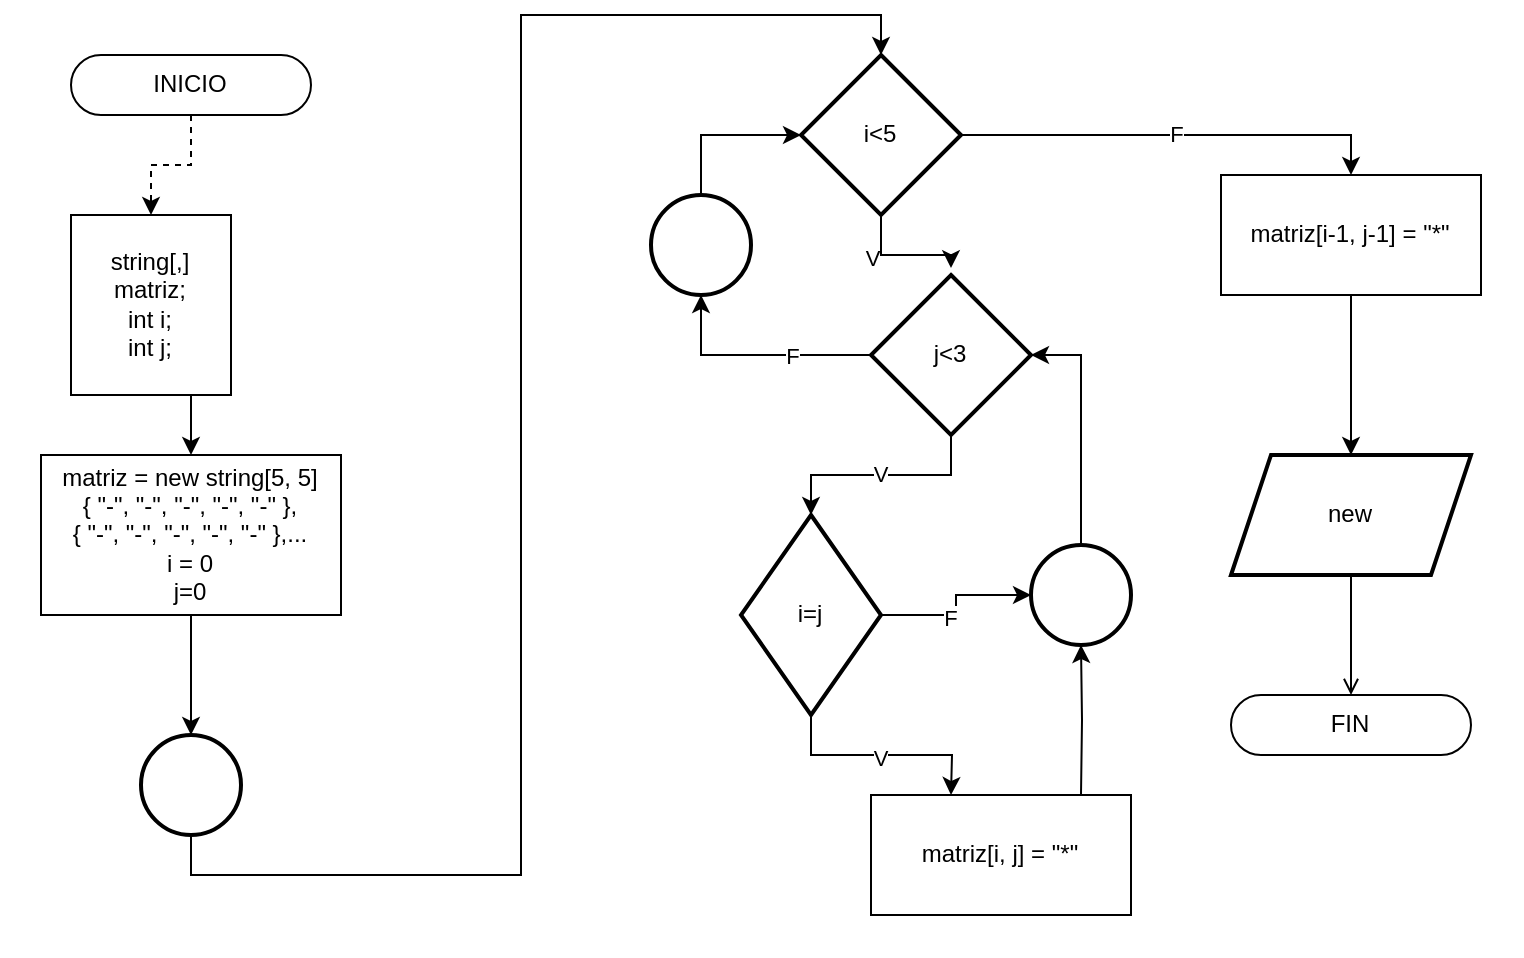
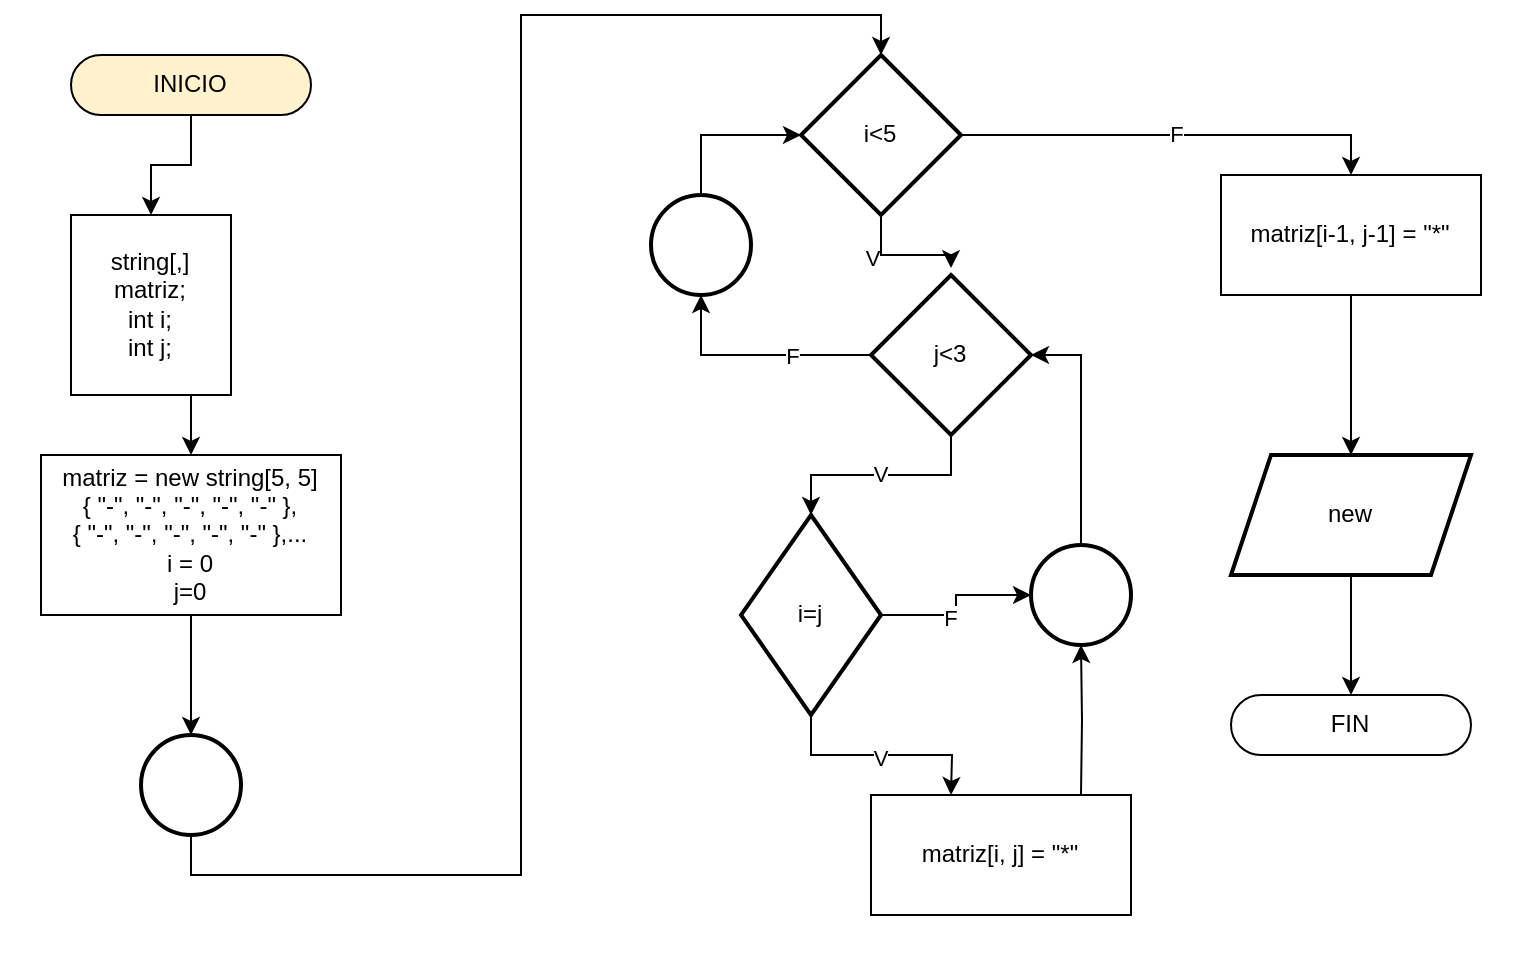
node "INICIO": fillcolor #ffffff -> #fff2cc
edge "INICIO" -> "string[,] matriz; int i; int j;": style dashed -> solid
edge "new" -> "FIN": arrowhead open -> classic
